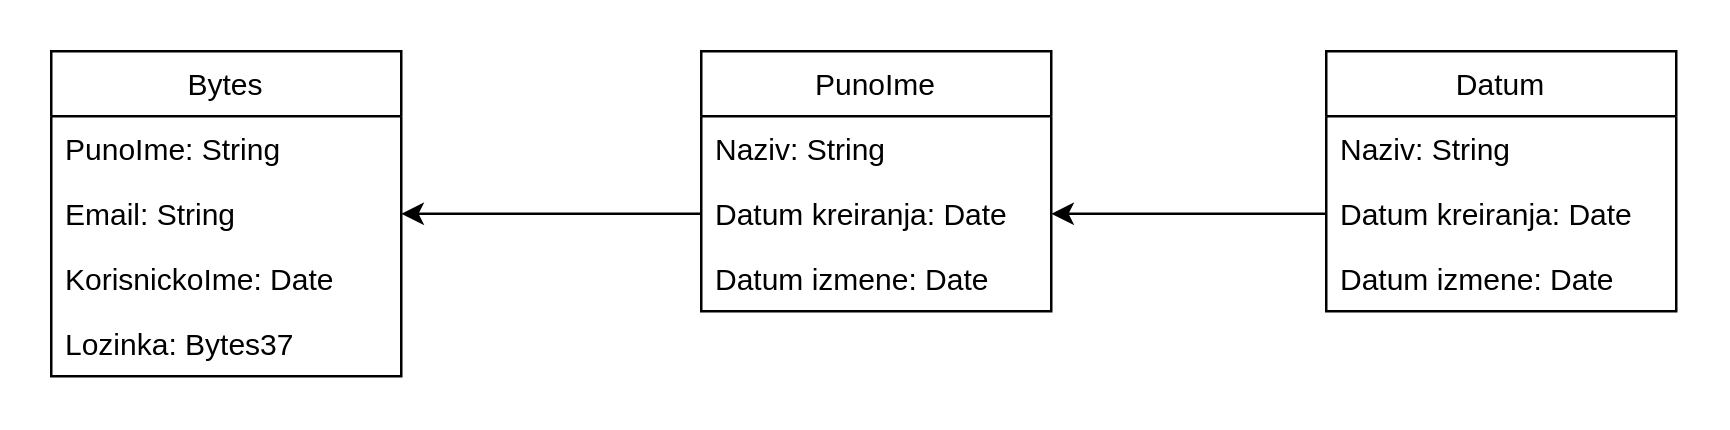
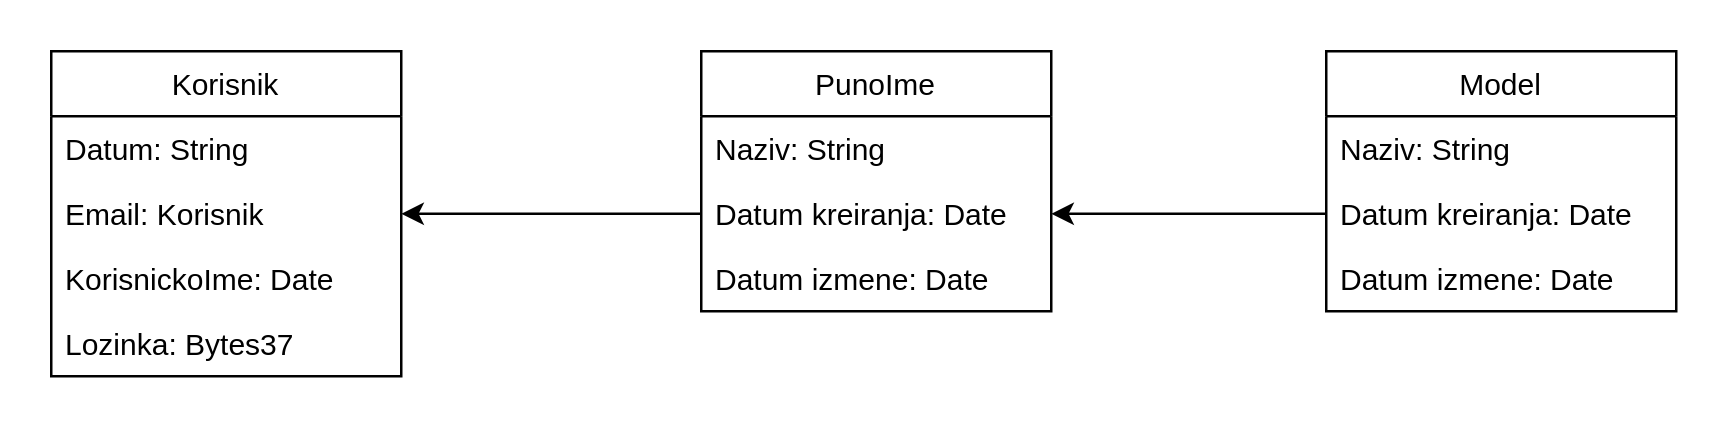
node "Bytes": label "Bytes" -> "Korisnik"
node "Datum": label "Datum" -> "Model"
node "PunoIme: String": label "PunoIme: String" -> "Datum: String"
node "Email: String": label "Email: String" -> "Email: Korisnik"
